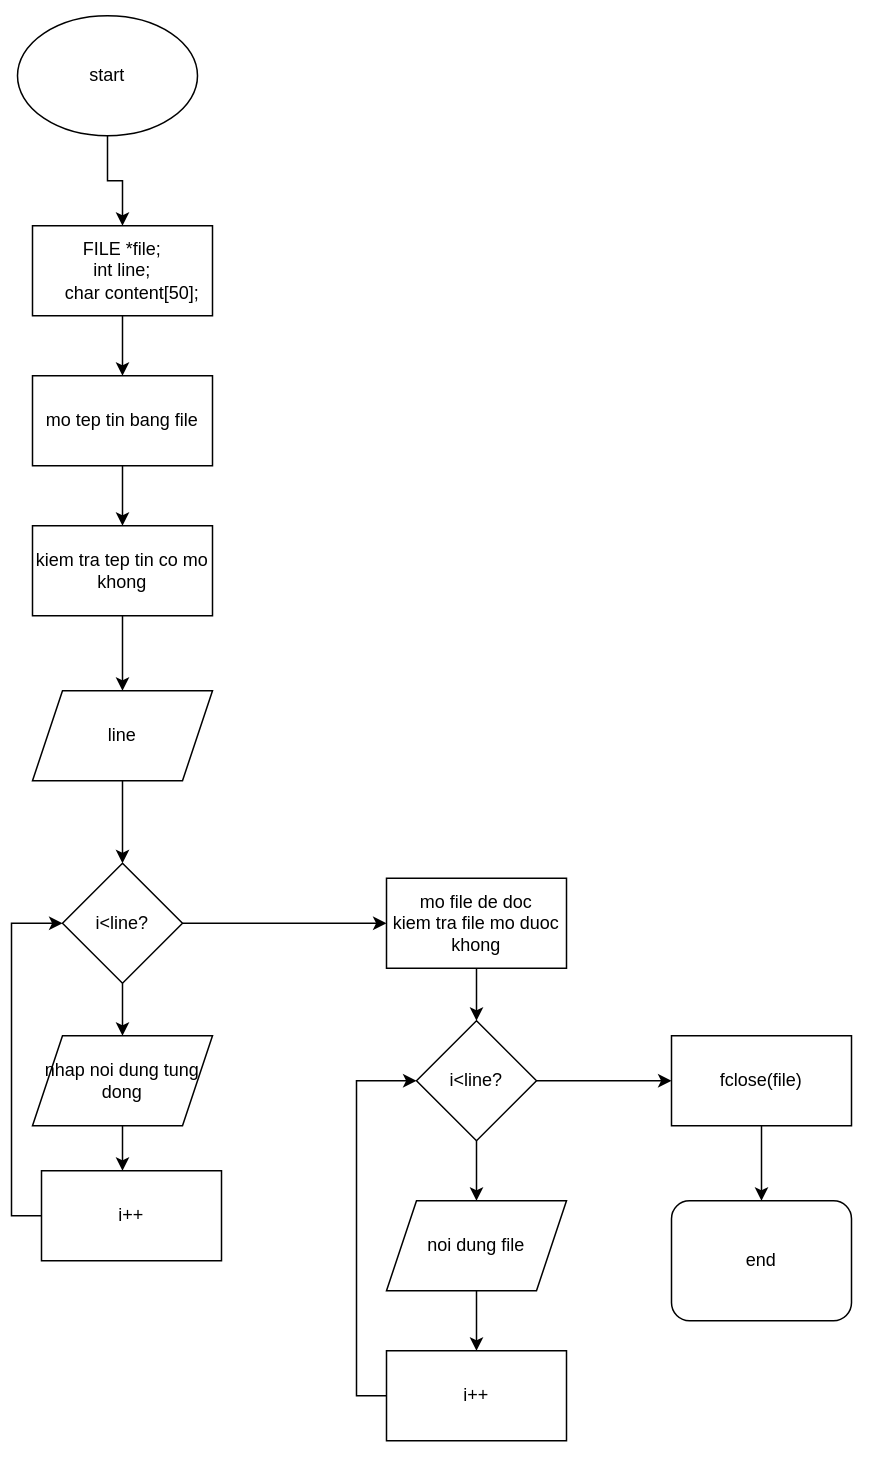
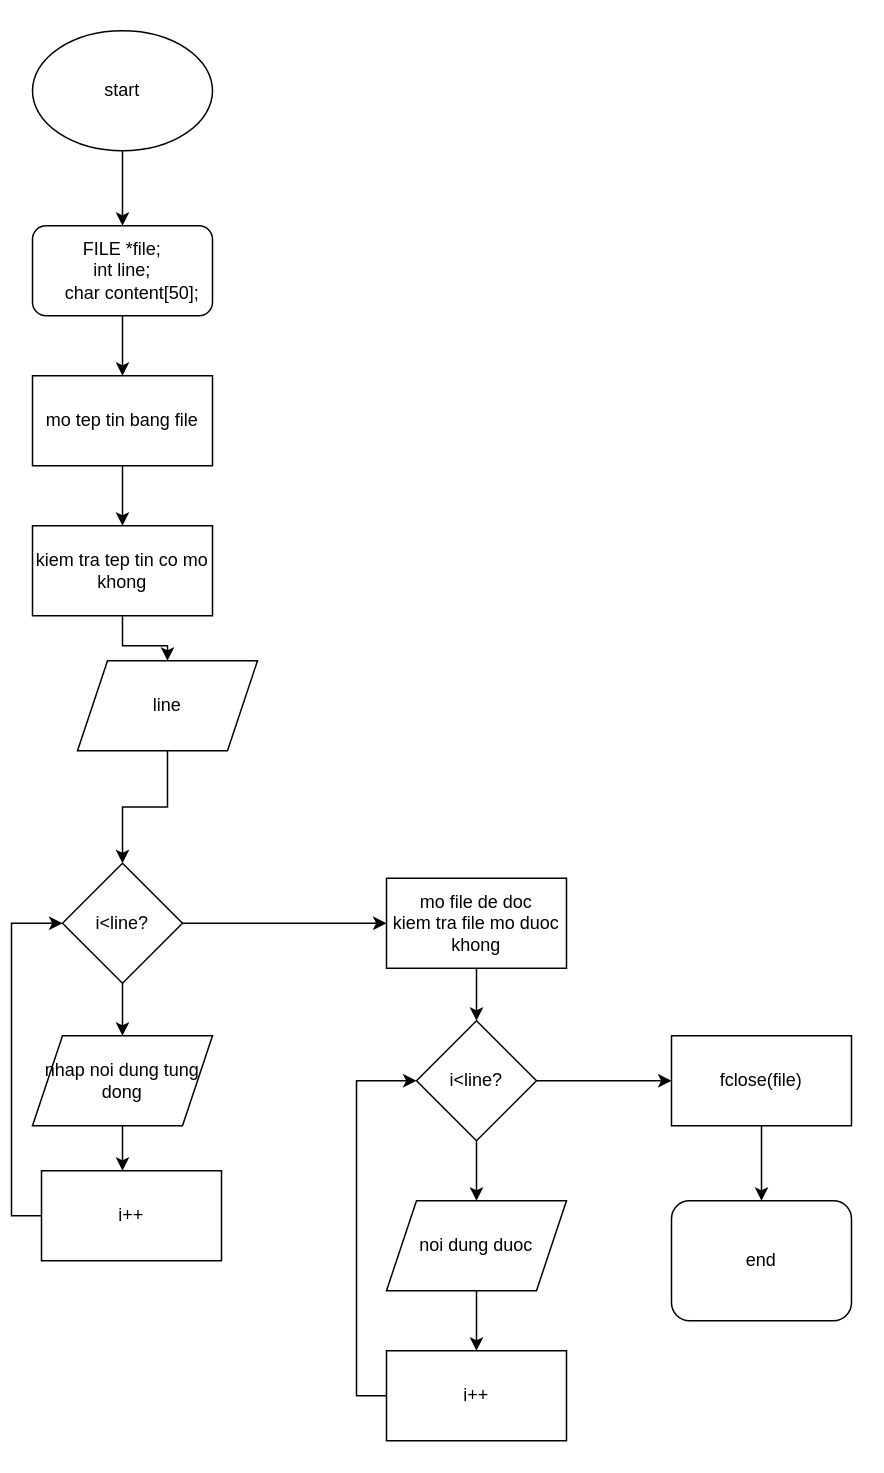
node "start": moved (107, 76) -> (122, 91)
node "FILE *file; int line; char content[50];": shape rectangle -> rounded rectangle
node "line": moved (122, 736) -> (167, 706)
node "noi dung file": label "noi dung file" -> "noi dung duoc"
